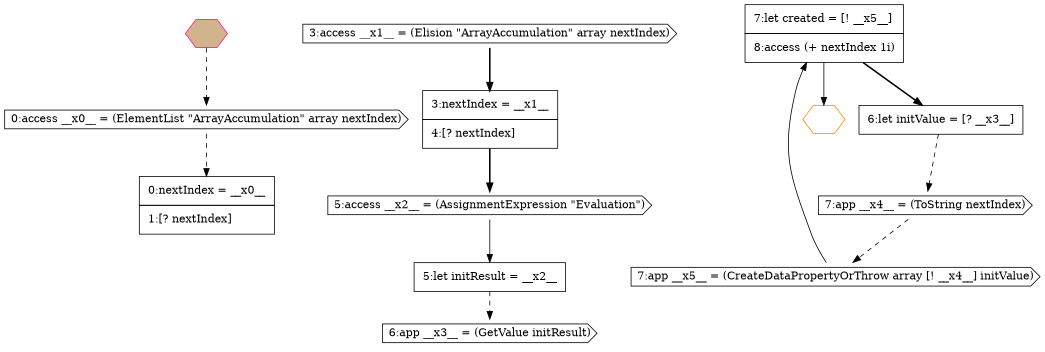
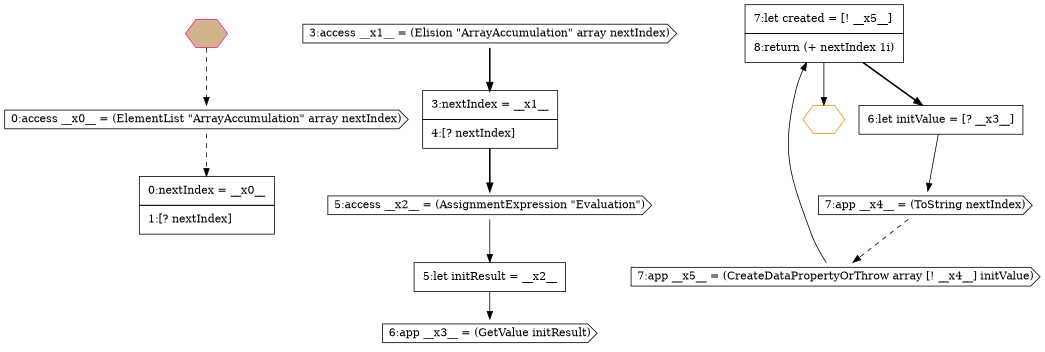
node "7:let created = [! __x5__]": text "8:access (+ nextIndex 1i)" -> "8:return (+ nextIndex 1i)"
edge "6:let initValue = [? __x3__]" -> "7:app __x4__ = (ToString nextIndex)": style dashed -> solid
edge "5:let initResult = __x2__" -> "6:app __x3__ = (GetValue initResult)": style dashed -> solid
